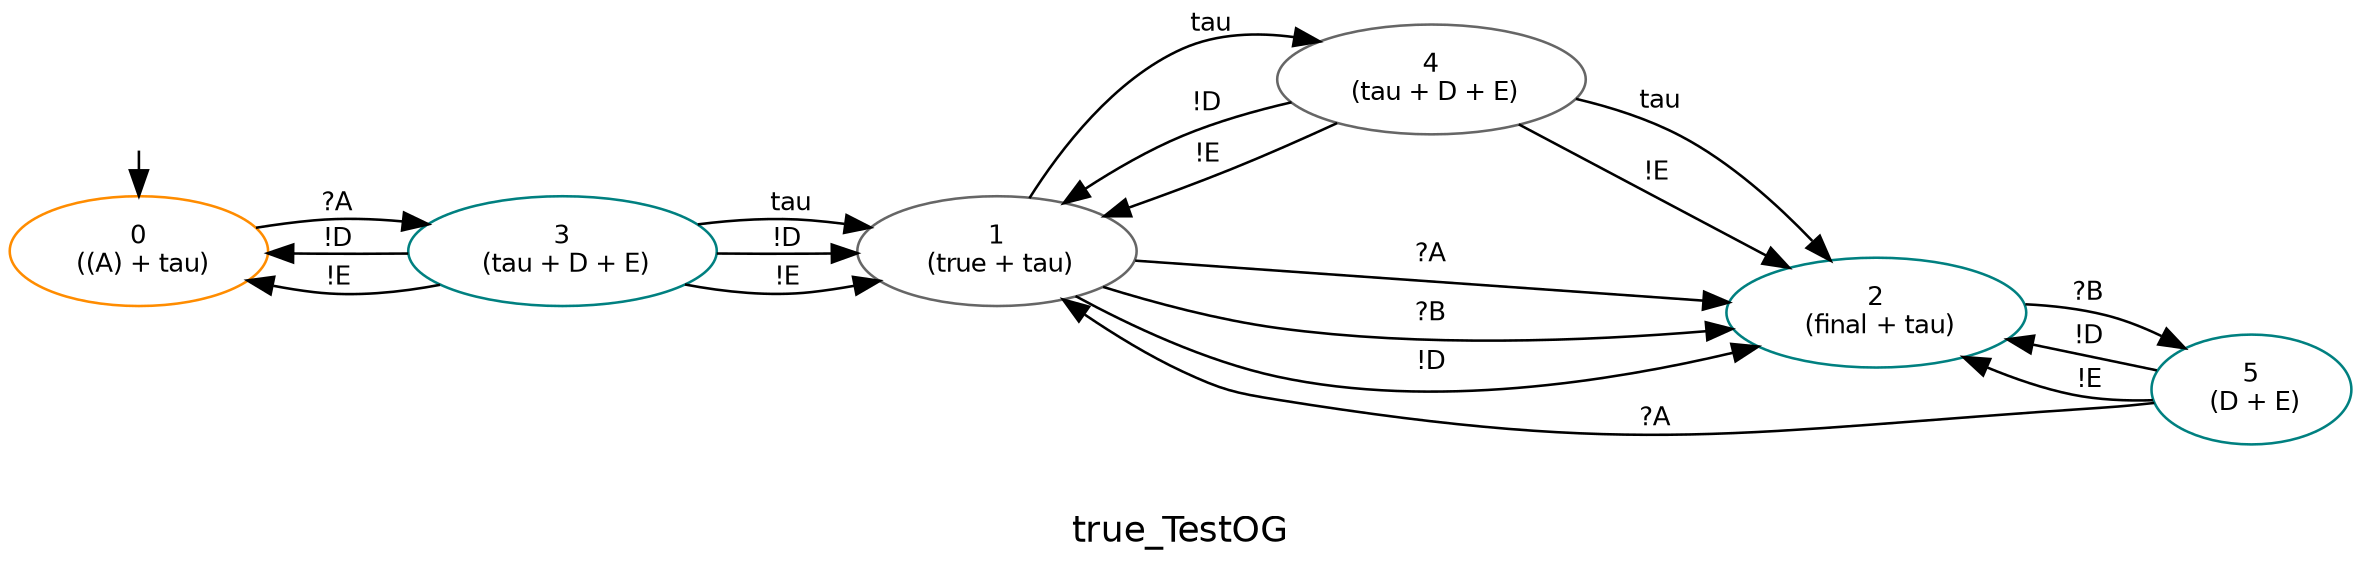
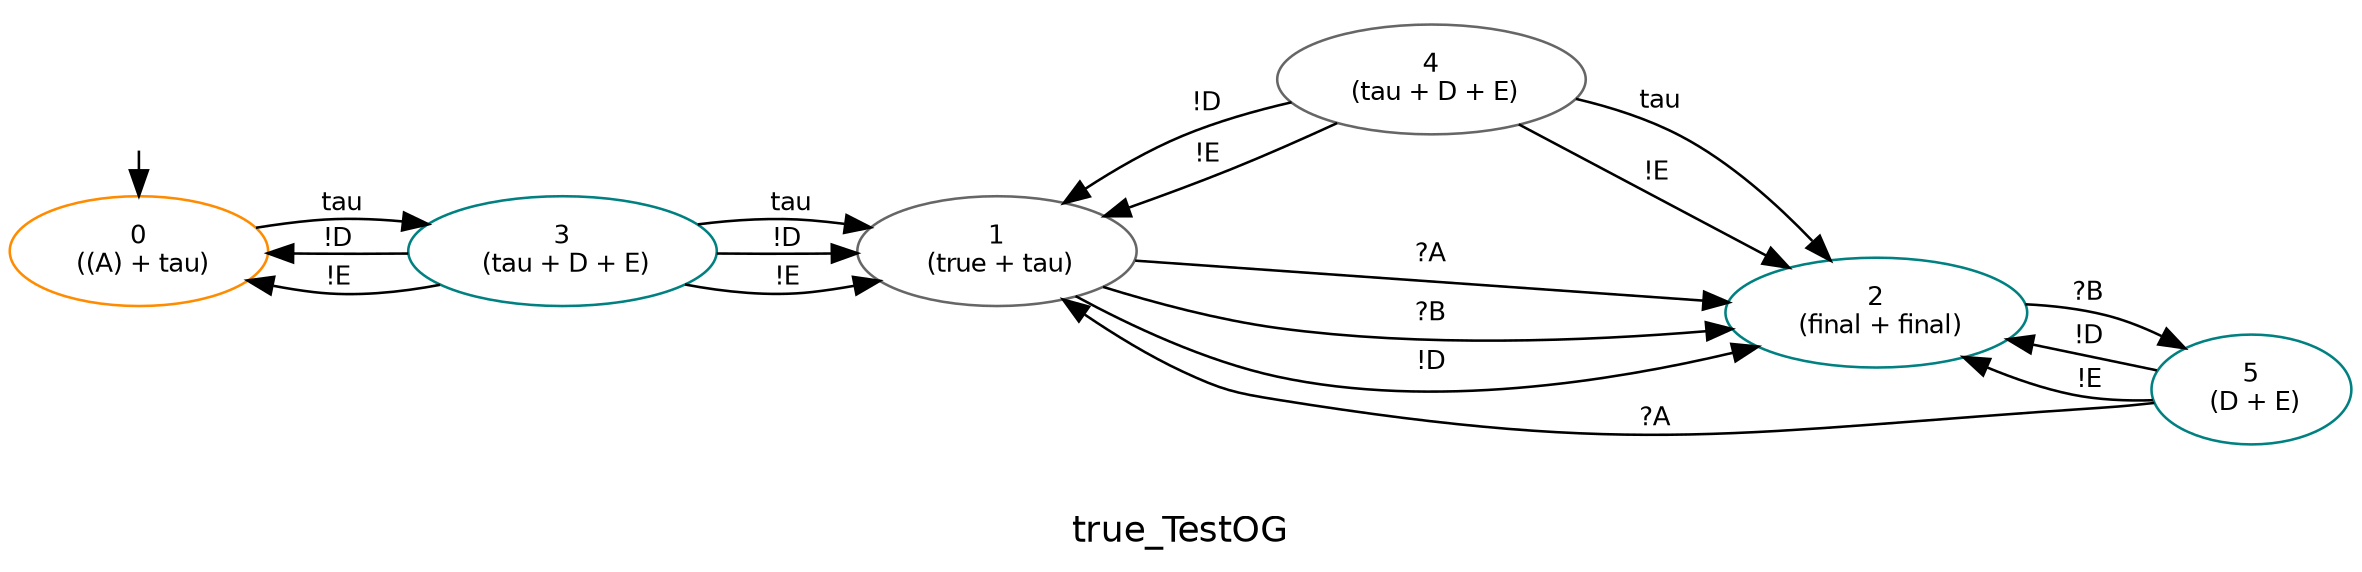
edge "1 (true + tau)" -> "4 (tau + D + E)": removed, label "tau"
edge "0 ((A) + tau)" -> "3 (tau + D + E)": label "?A" -> " tau"
node "2 (final + tau)": label "2 (final + tau)" -> "2 (final + final)"
